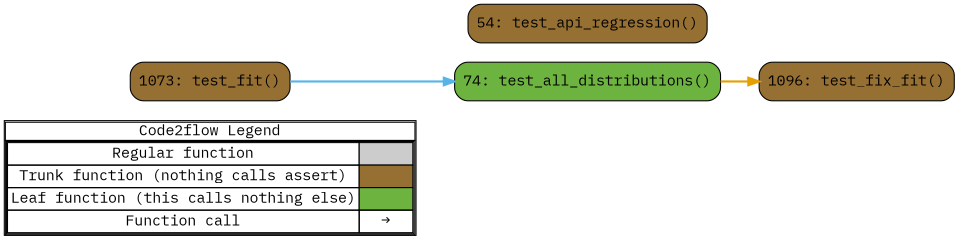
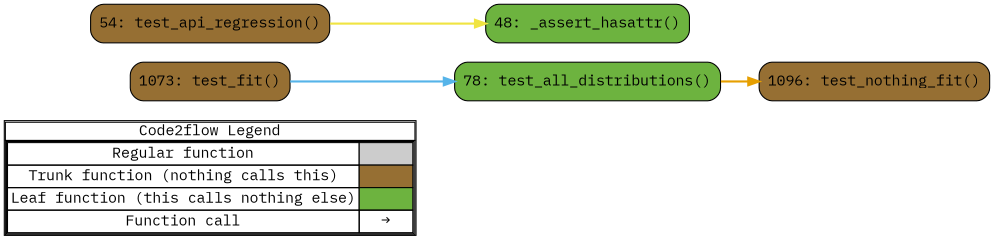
node "48: _assert_hasattr()": added
node "74: test_all_distributions()": label "74: test_all_distributions()" -> "78: test_all_distributions()"
node "1096: test_fix_fit()": label "1096: test_fix_fit()" -> "1096: test_nothing_fit()"
node "Code2flow Legend": text "Trunk function (nothing calls assert)" -> "Trunk function (nothing calls this)"
